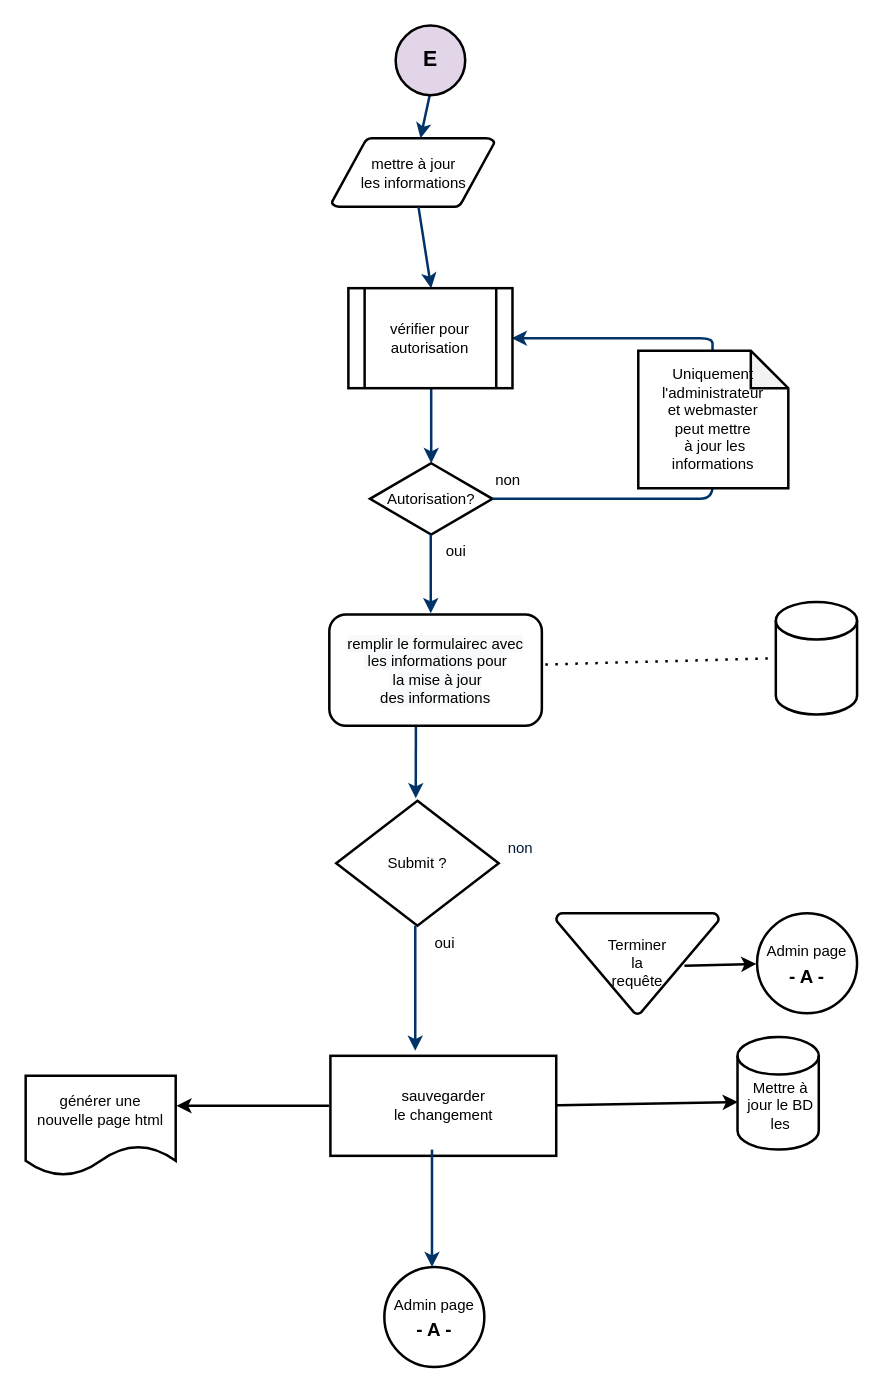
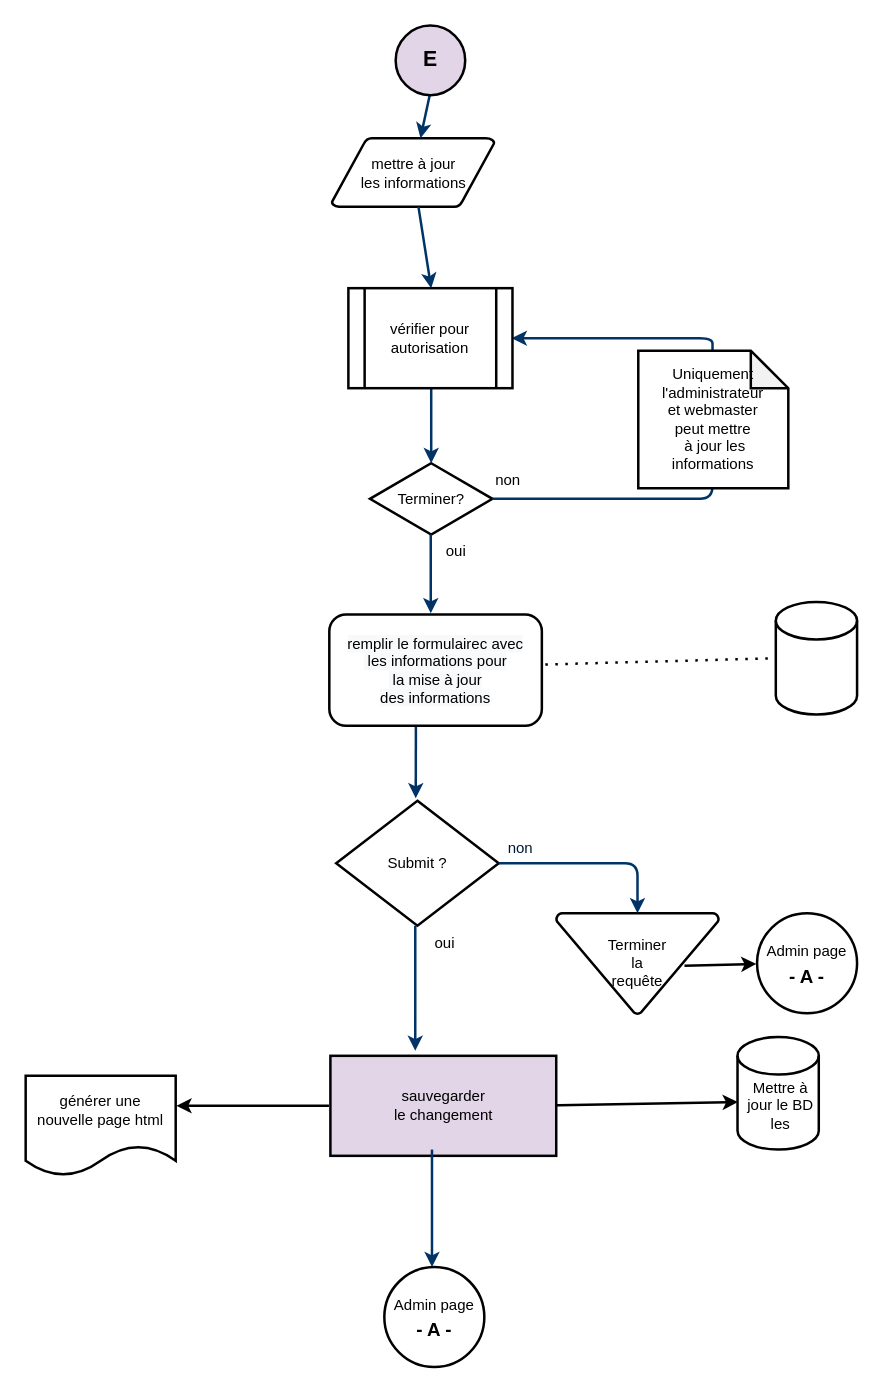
node "Autorisation?": label "Autorisation?" -> "Terminer?"
edge "Submit ?" -> "Terminer la requête": added
node "sauvegarderle changement": fillcolor #ffffff -> #e1d5e7
